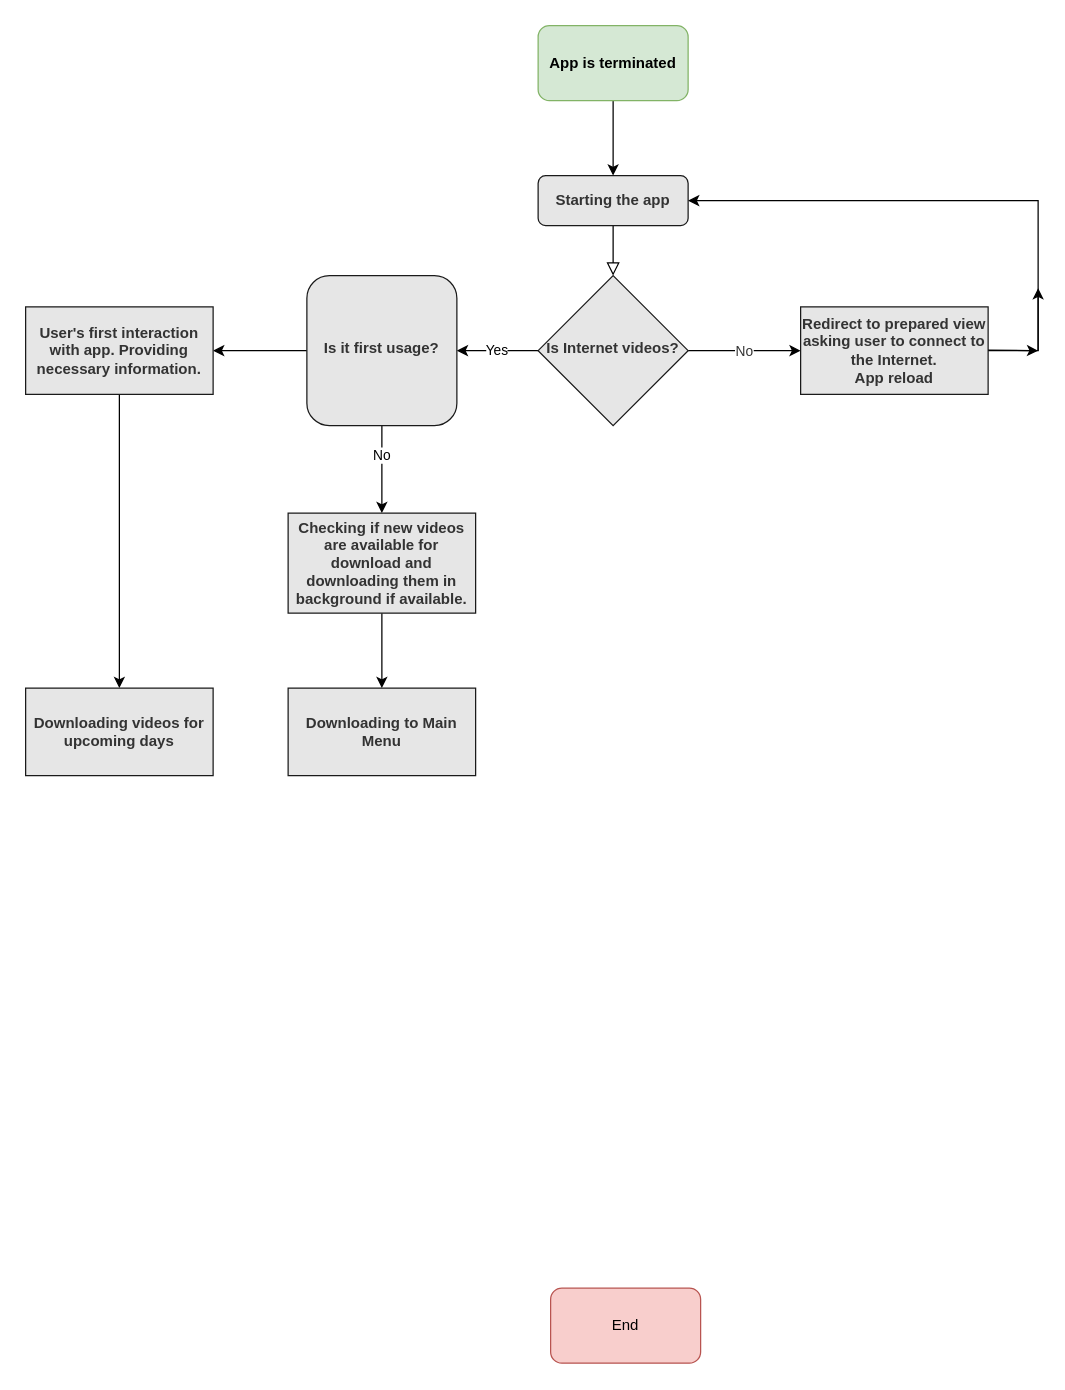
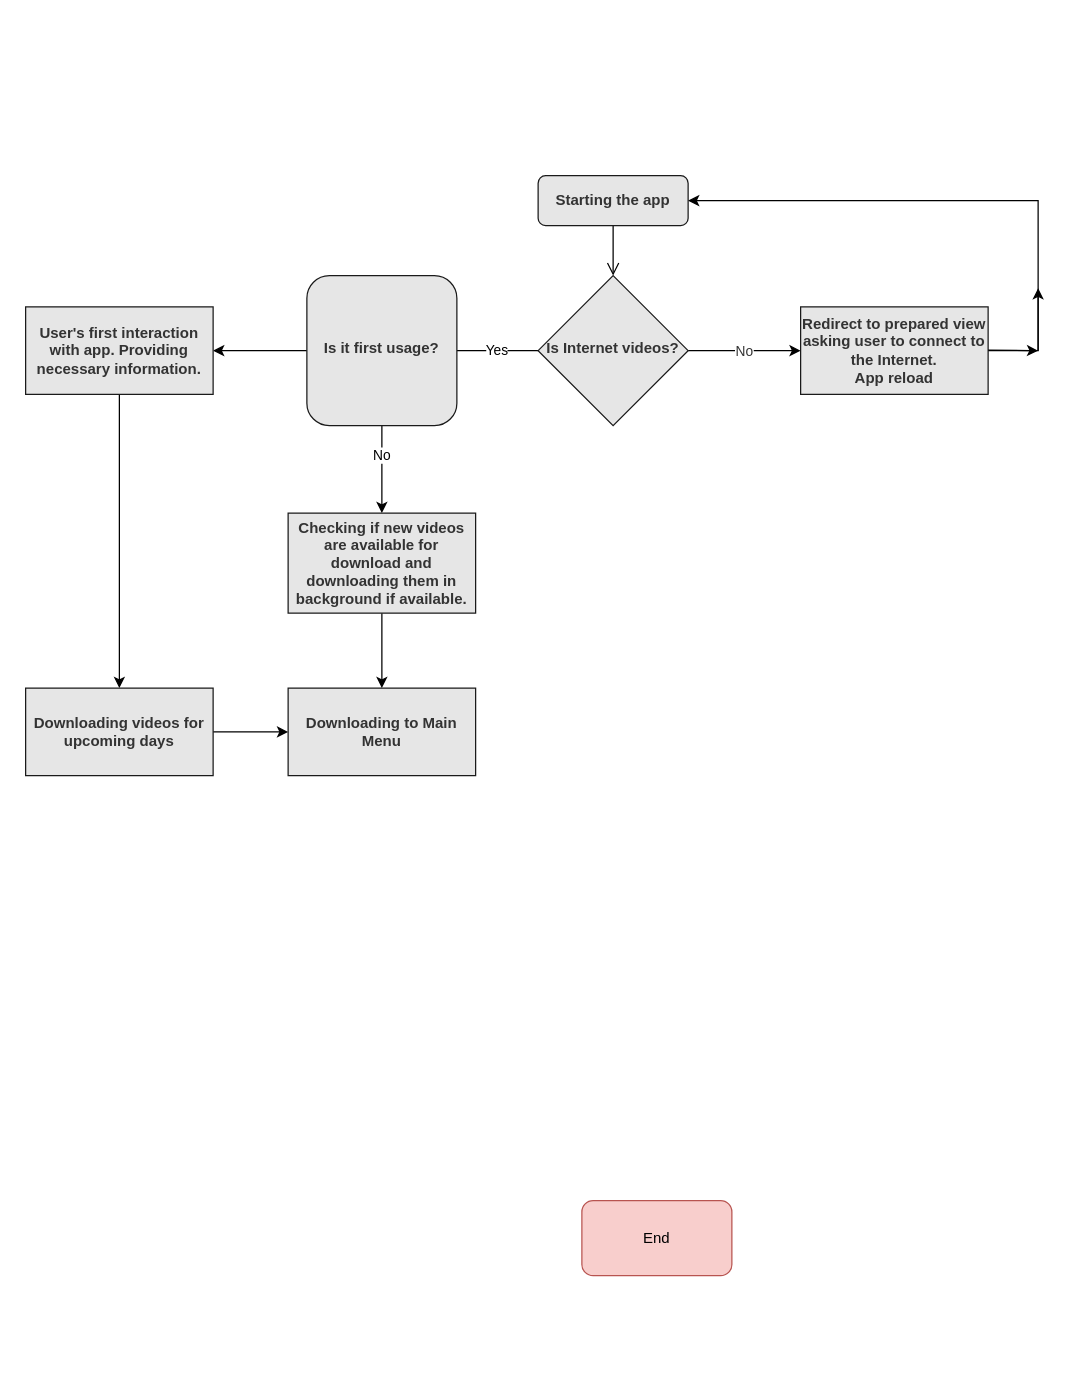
node "App is terminated": removed
edge "App is terminated" -> "Starting the app": removed
edge "Starting the app" -> "Is Internet videos?": arrowhead block -> open
edge "Is Internet videos?" -> "Is it first usage?": arrowhead classic -> none
edge "Downloading videos for upcoming days" -> "Downloading to Main Menu": added
node "End": moved (626, 1326) -> (657, 1238)
